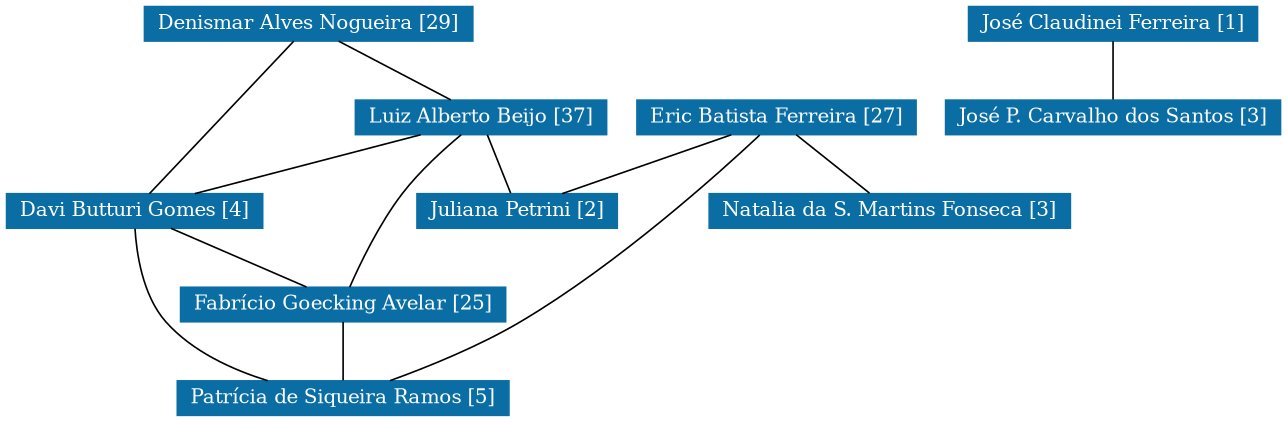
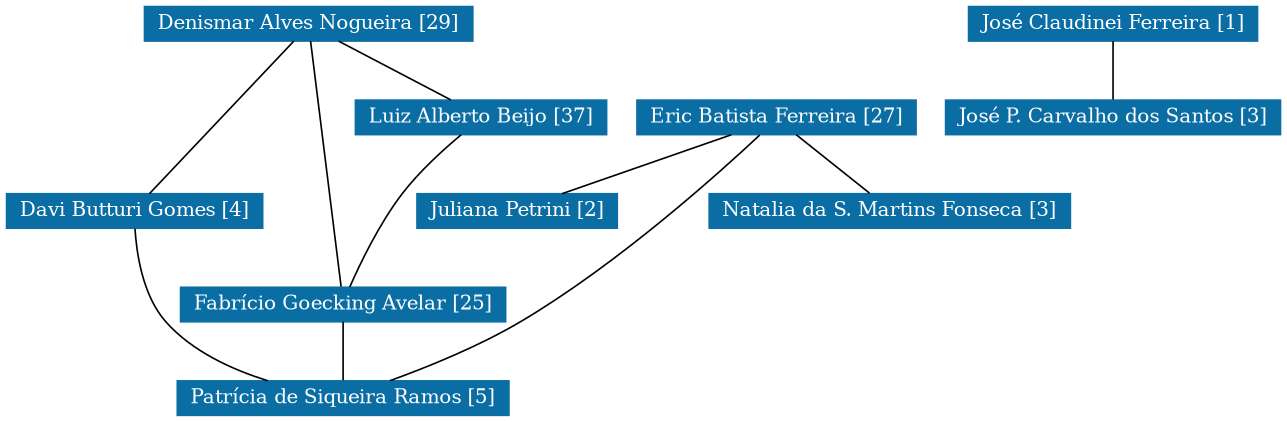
edge "Luiz Alberto Beijo [37]" -- "Davi Butturi Gomes [4]": removed
edge "Luiz Alberto Beijo [37]" -- "Juliana Petrini [2]": removed
edge "Davi Butturi Gomes [4]" -- "Fabrício Goecking Avelar [25]": now "Denismar Alves Nogueira [29]" -- "Fabrício Goecking Avelar [25]"
